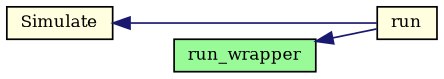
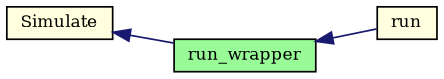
edge "run" -> "Simulate": now "run_wrapper" -> "Simulate"
